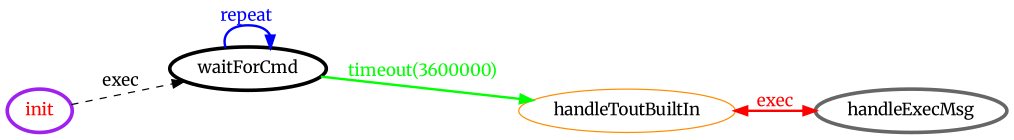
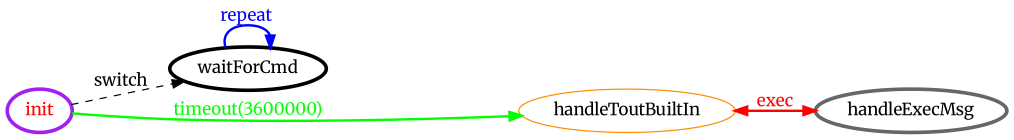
edge "init" -> "waitForCmd": label "exec" -> "switch"
edge "waitForCmd" -> "handleToutBuiltIn": now "init" -> "handleToutBuiltIn"
